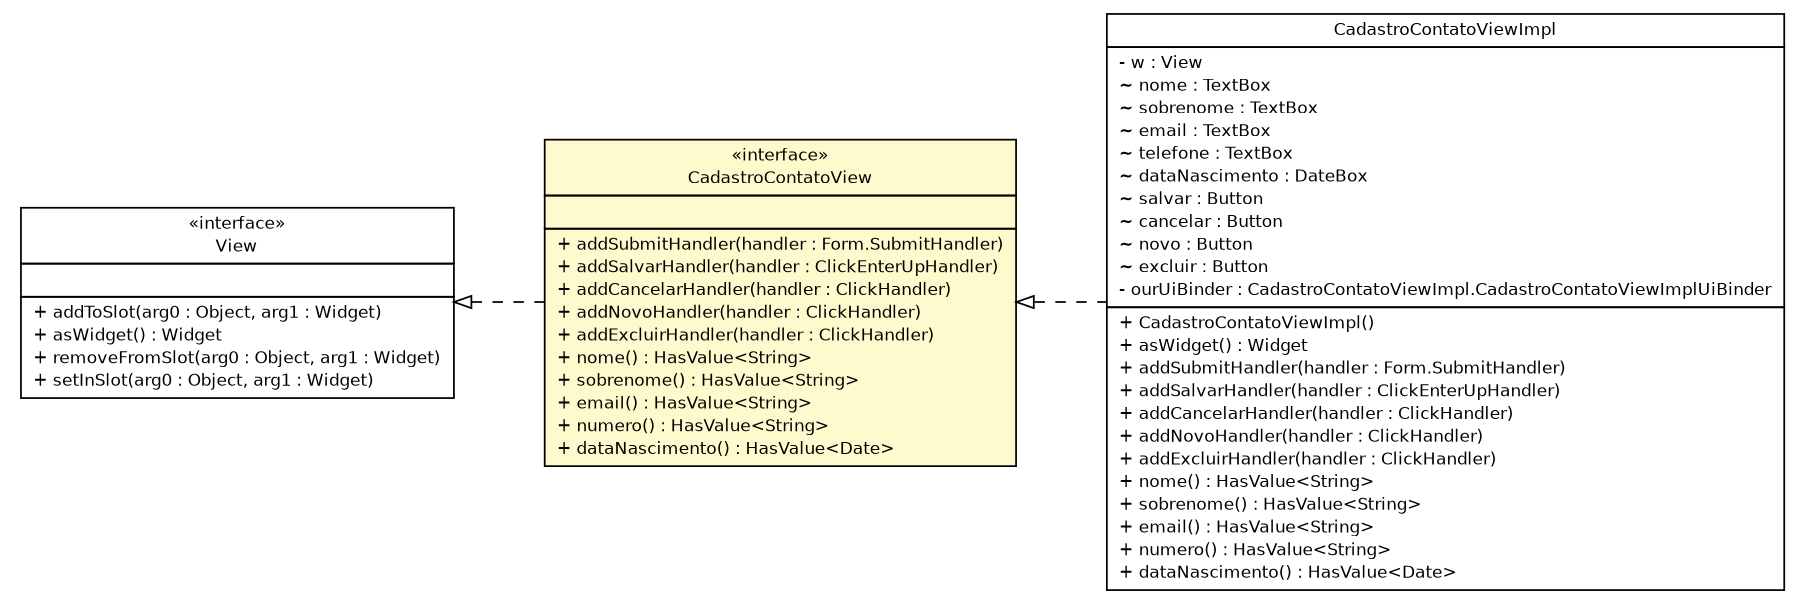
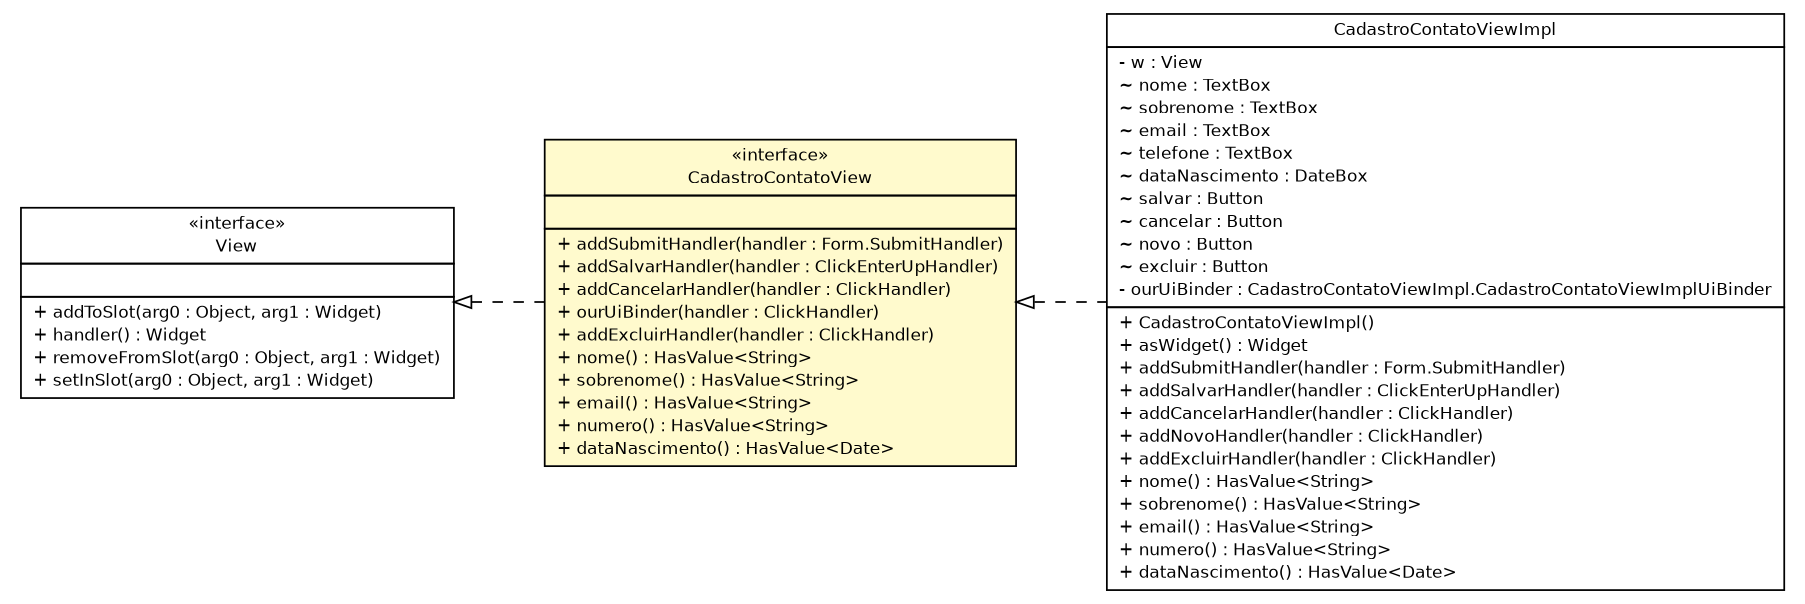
node "CadastroContatoView": text "+ addNovoHandler(handler : ClickHandler)" -> "+ ourUiBinder(handler : ClickHandler)"
node "View": text "+ asWidget() : Widget" -> "+ handler() : Widget"
